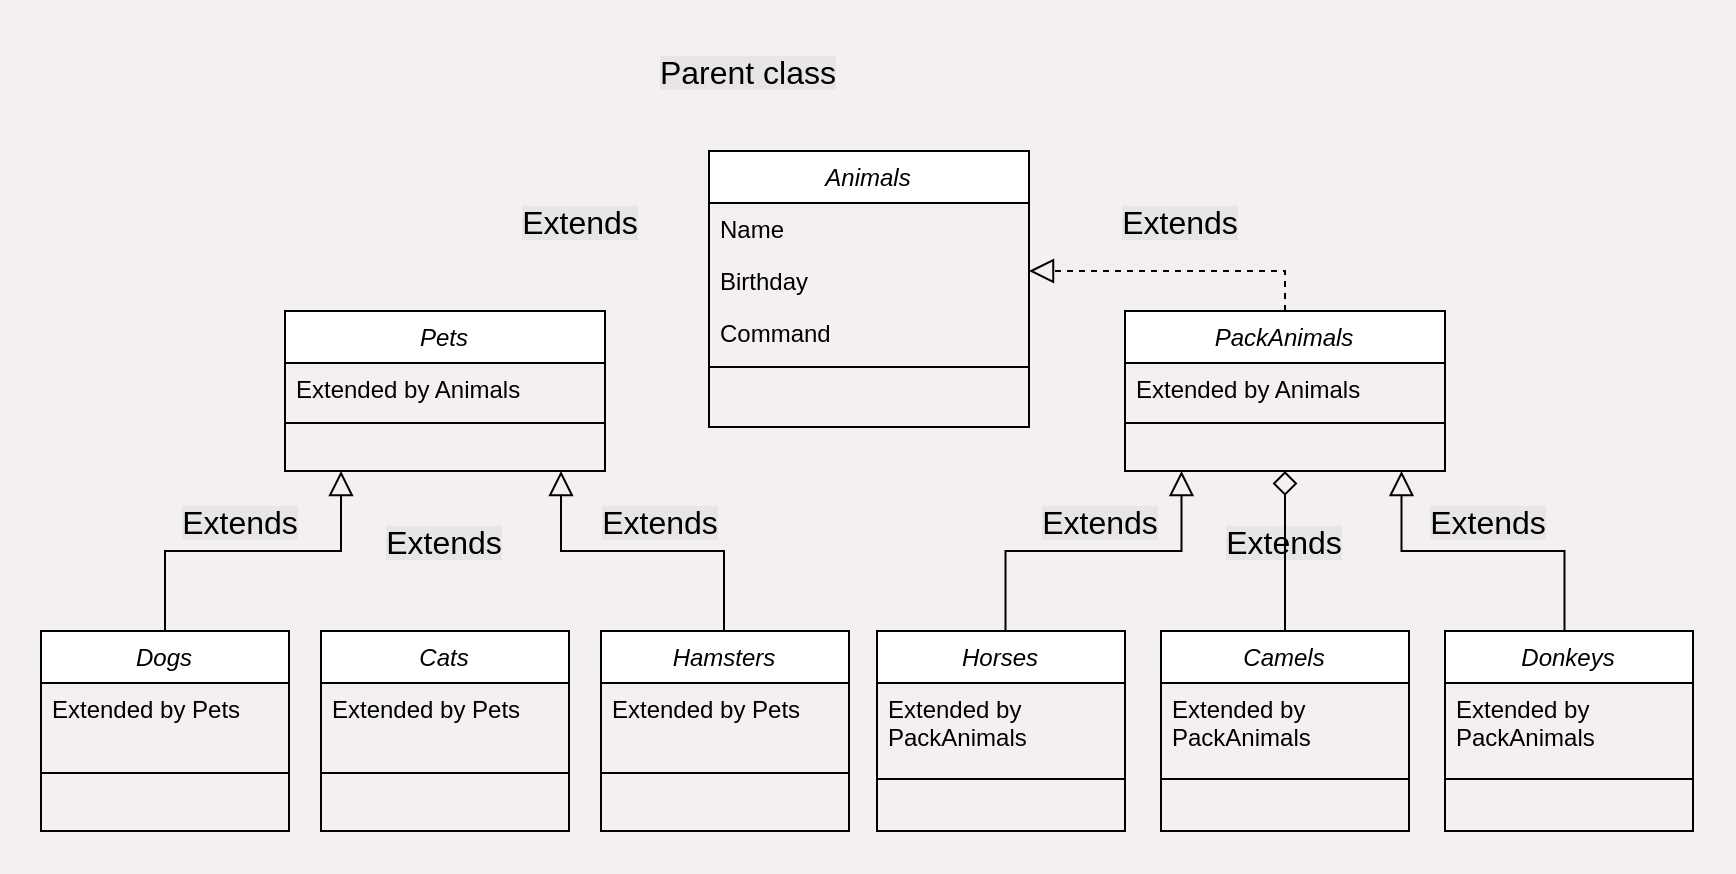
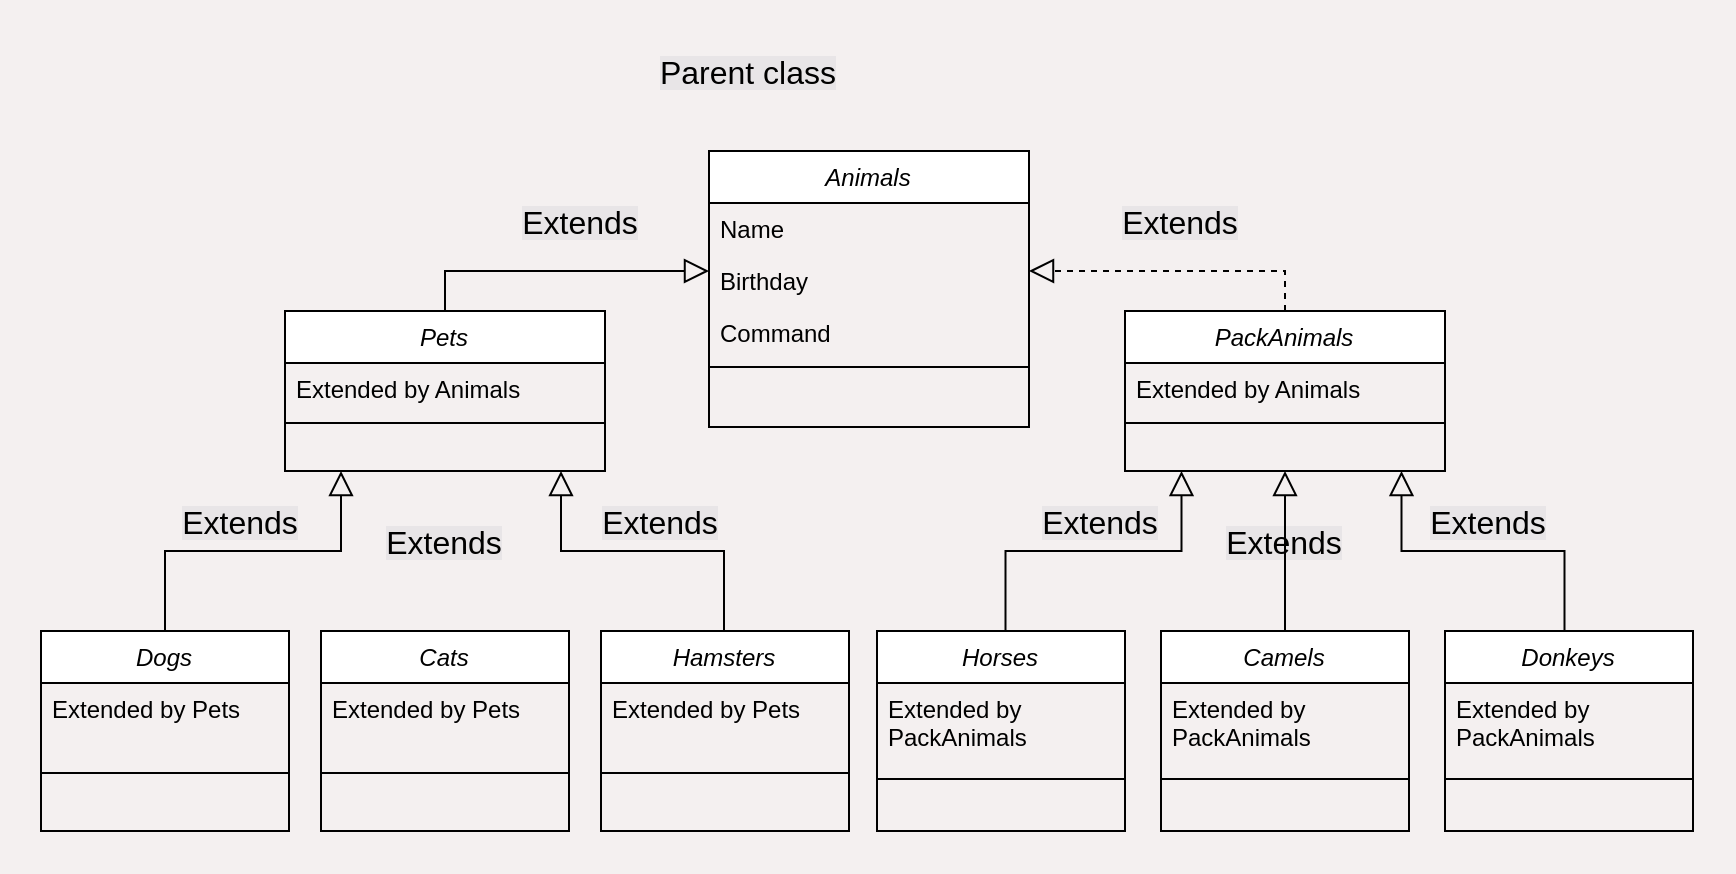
edge "Pets" -> "Animals": added
edge "Camels" -> "PackAnimals": arrowhead diamond -> block
